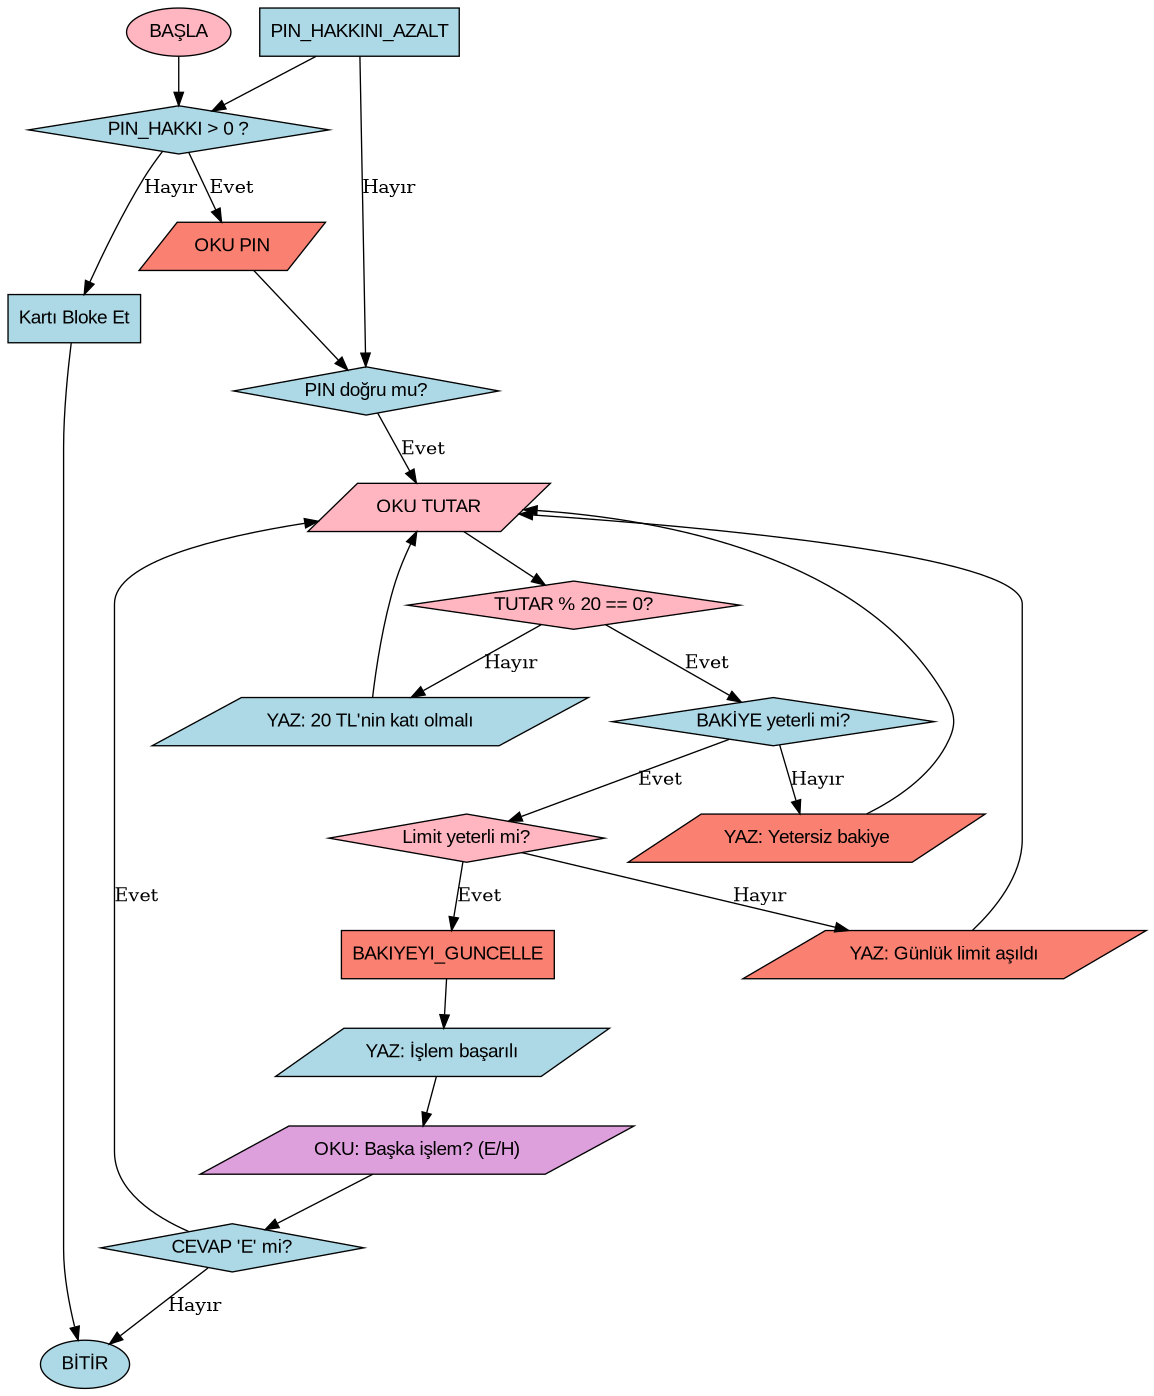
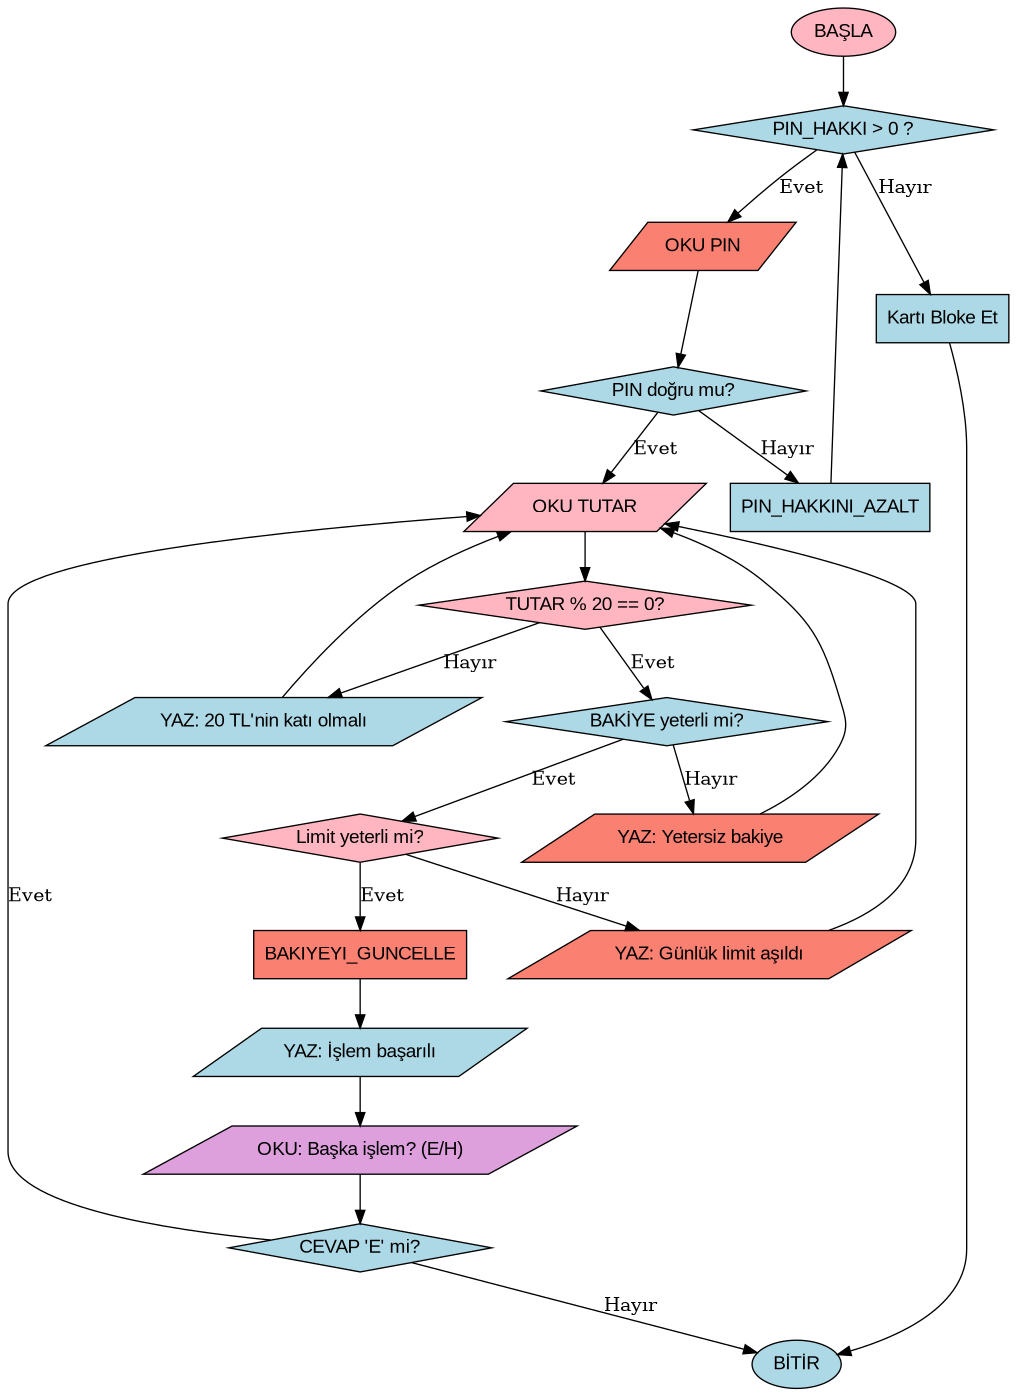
edge "PIN_HAKKINI_AZALT" -> "PIN doğru mu?": reversed
